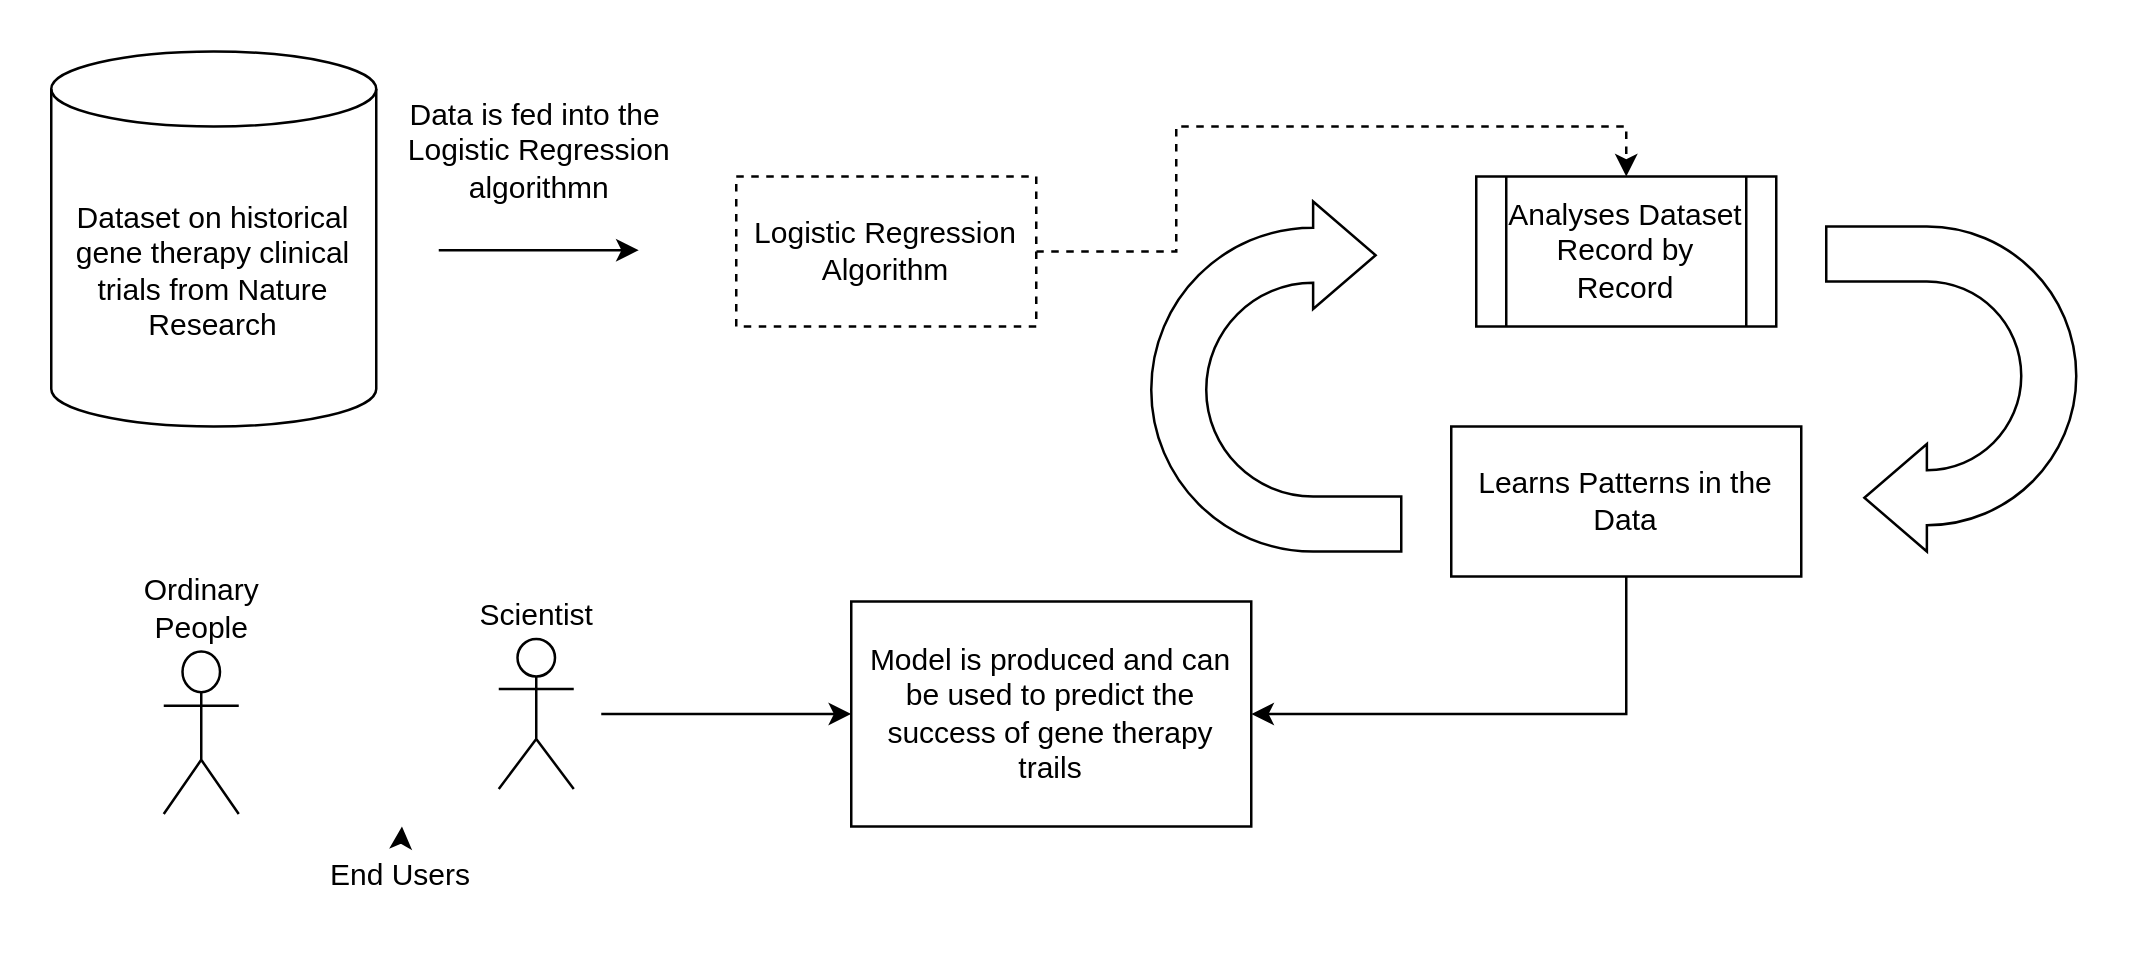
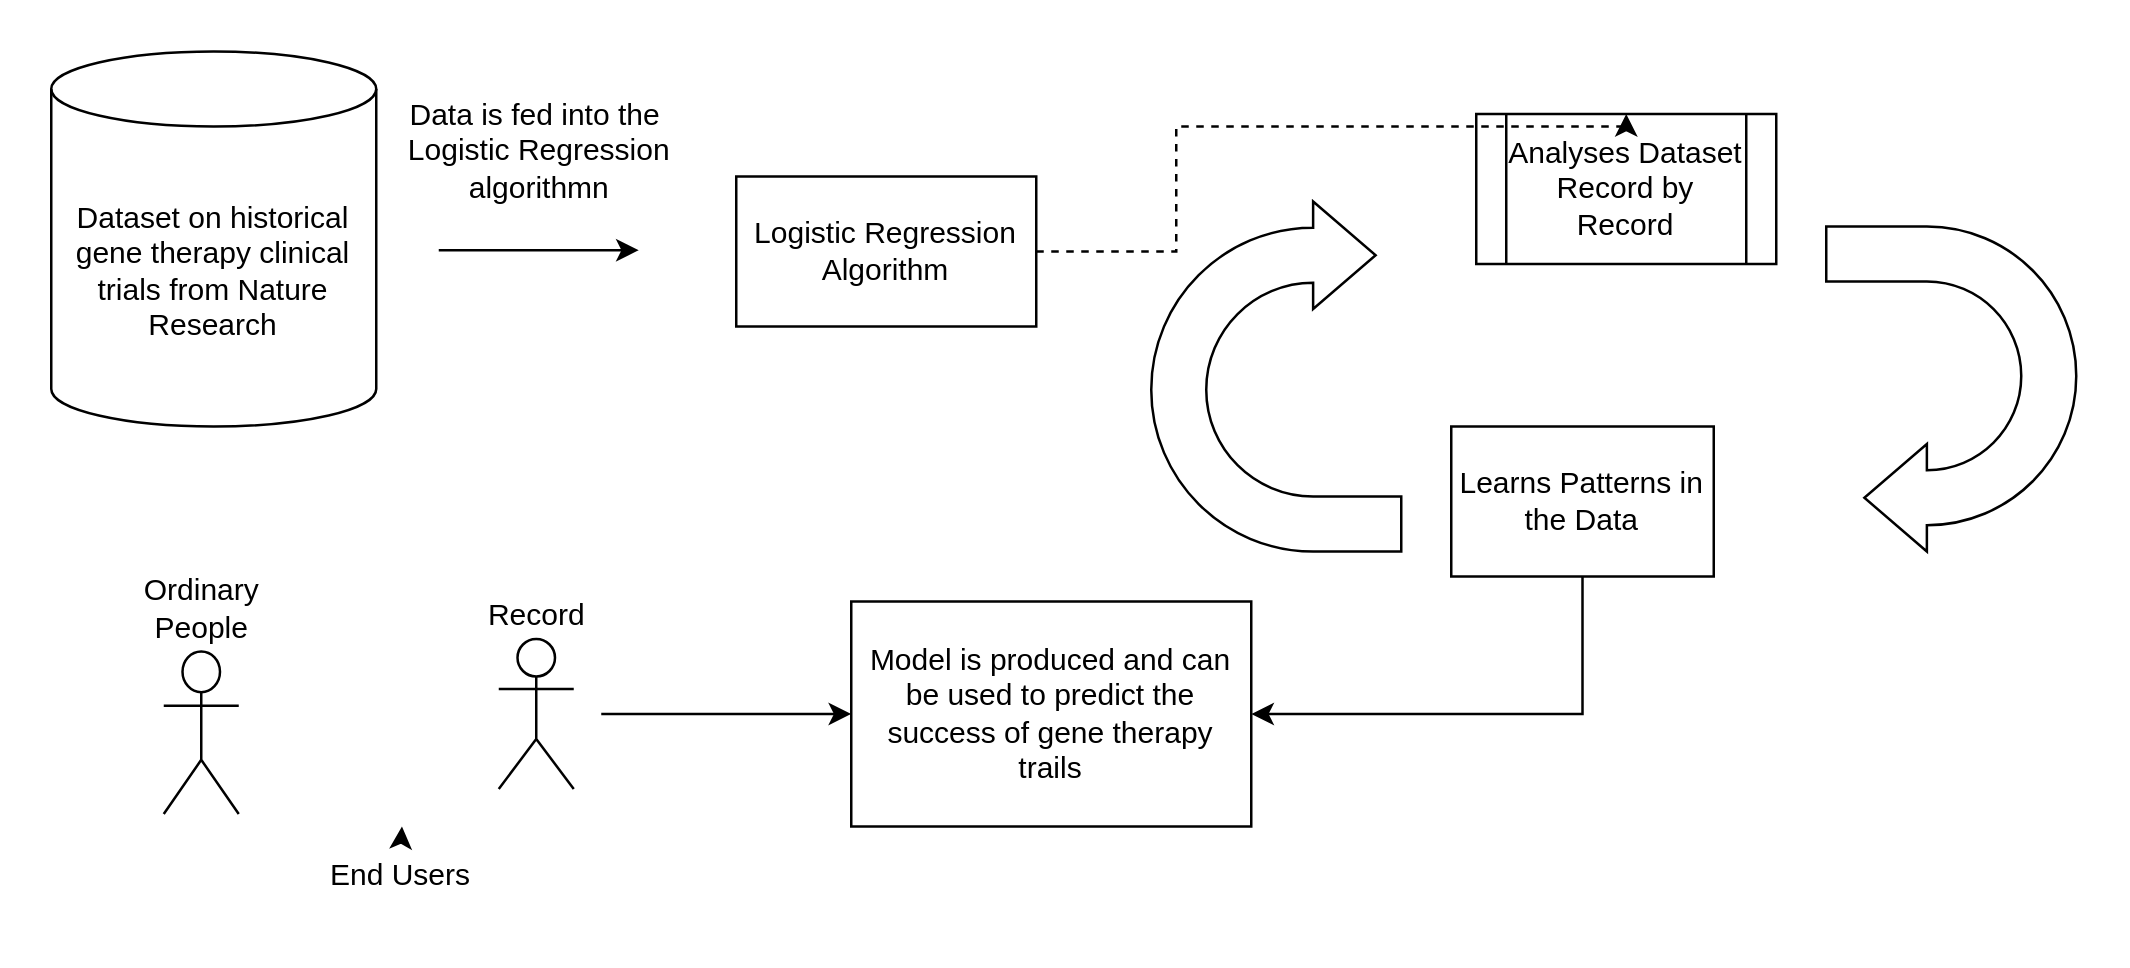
node "Logistic Regression Algorithm": style dashed -> solid
node "Analyses Dataset Record by Record": moved (1626, 251) -> (1626, 189)
node "Learns Patterns in the Data": size 350x150 -> 263x150
node "Scientist": label "Scientist" -> "Record"
